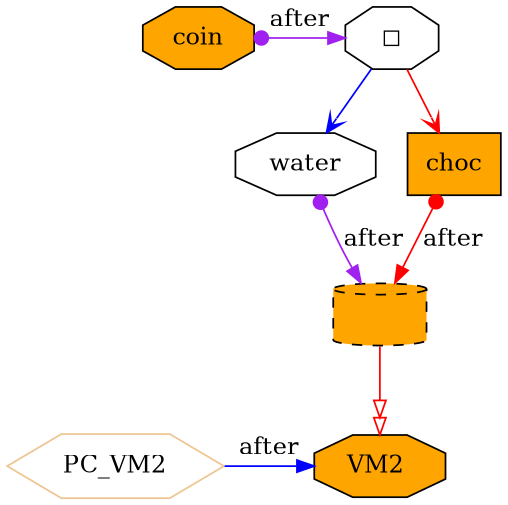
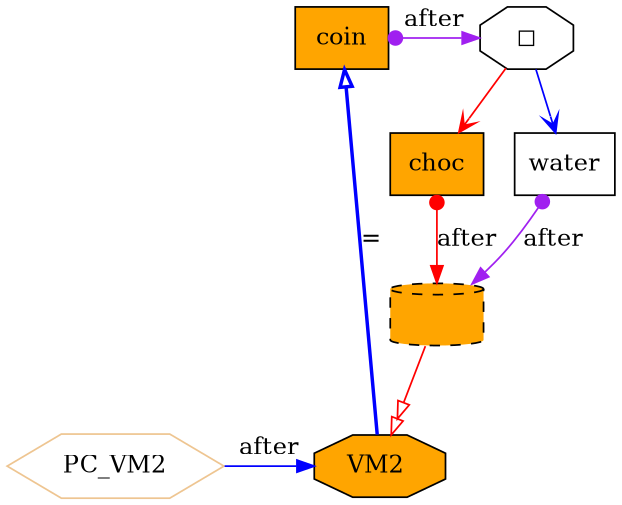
node "coin": shape octagon -> box
node "water": shape octagon -> box
edge "VM2" -> "coin": added, label "="
